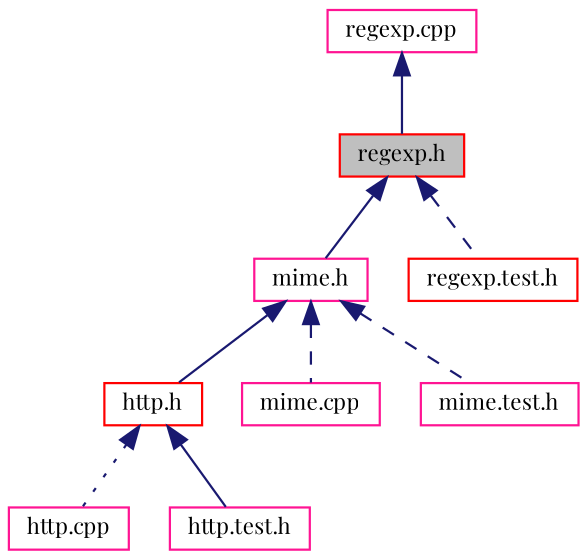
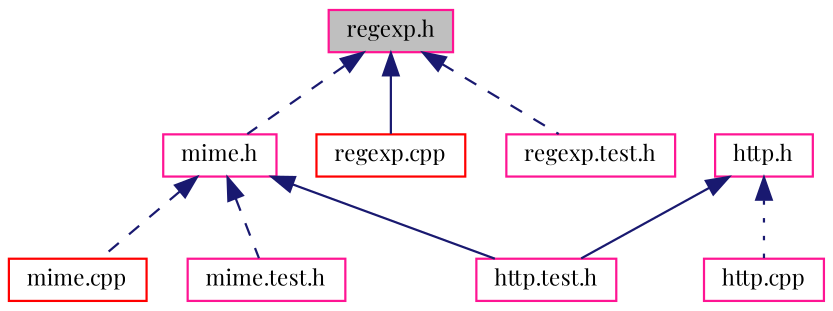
node "regexp.cpp": color deeppink -> red
edge "regexp.h" -> "regexp.cpp": reversed
node "regexp.h": color red -> deeppink
edge "mime.h" -> "regexp.h": style solid -> dashed
node "regexp.test.h": color red -> deeppink
edge "http.h" -> "mime.h": now "http.test.h" -> "mime.h"
node "http.h": color red -> deeppink
node "mime.cpp": color deeppink -> red
